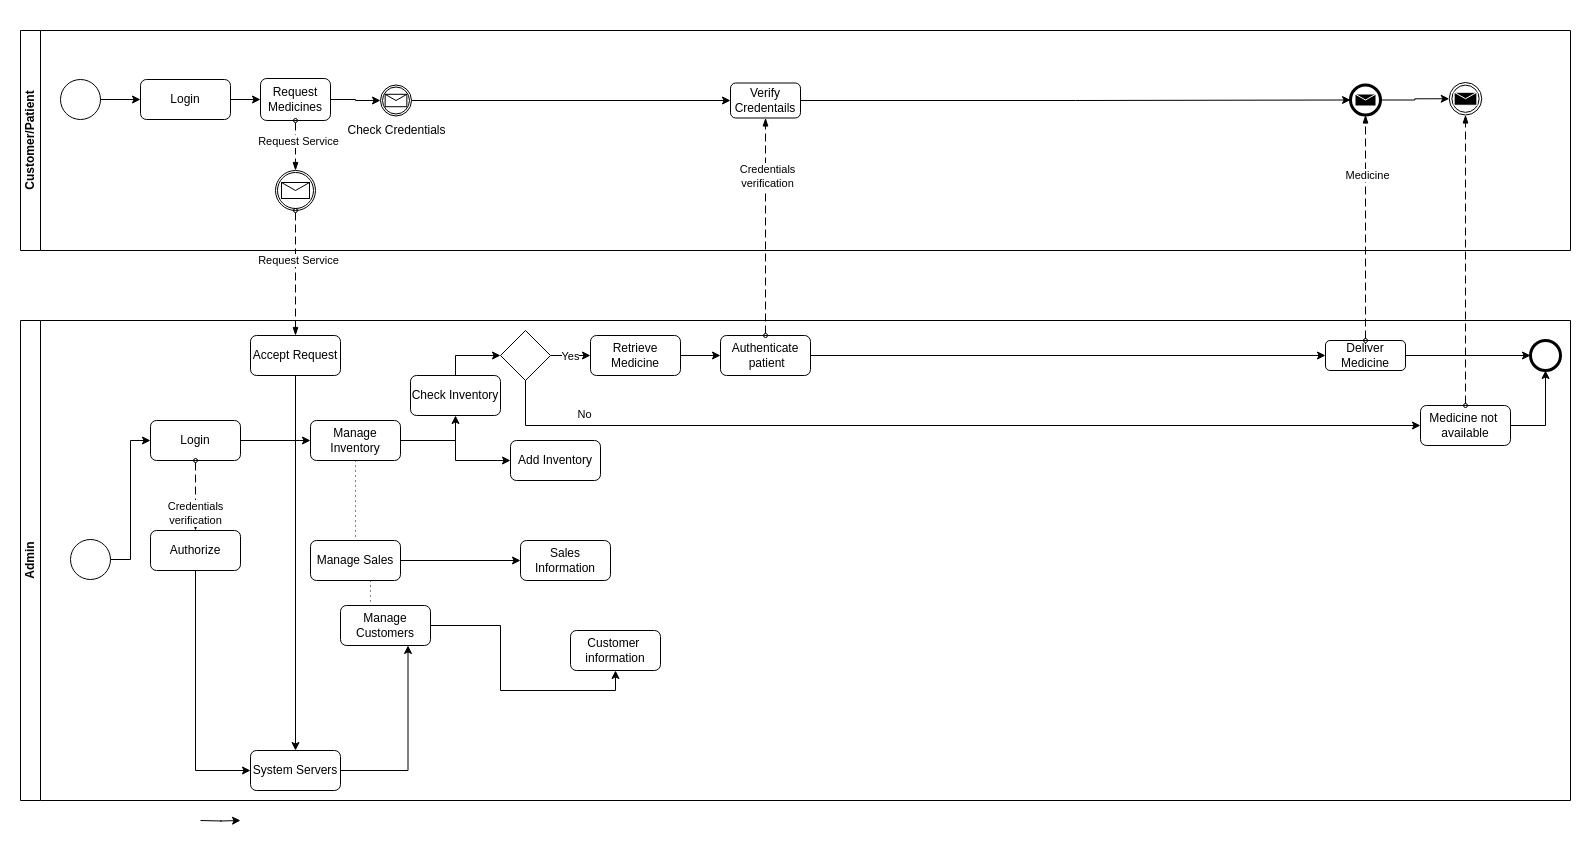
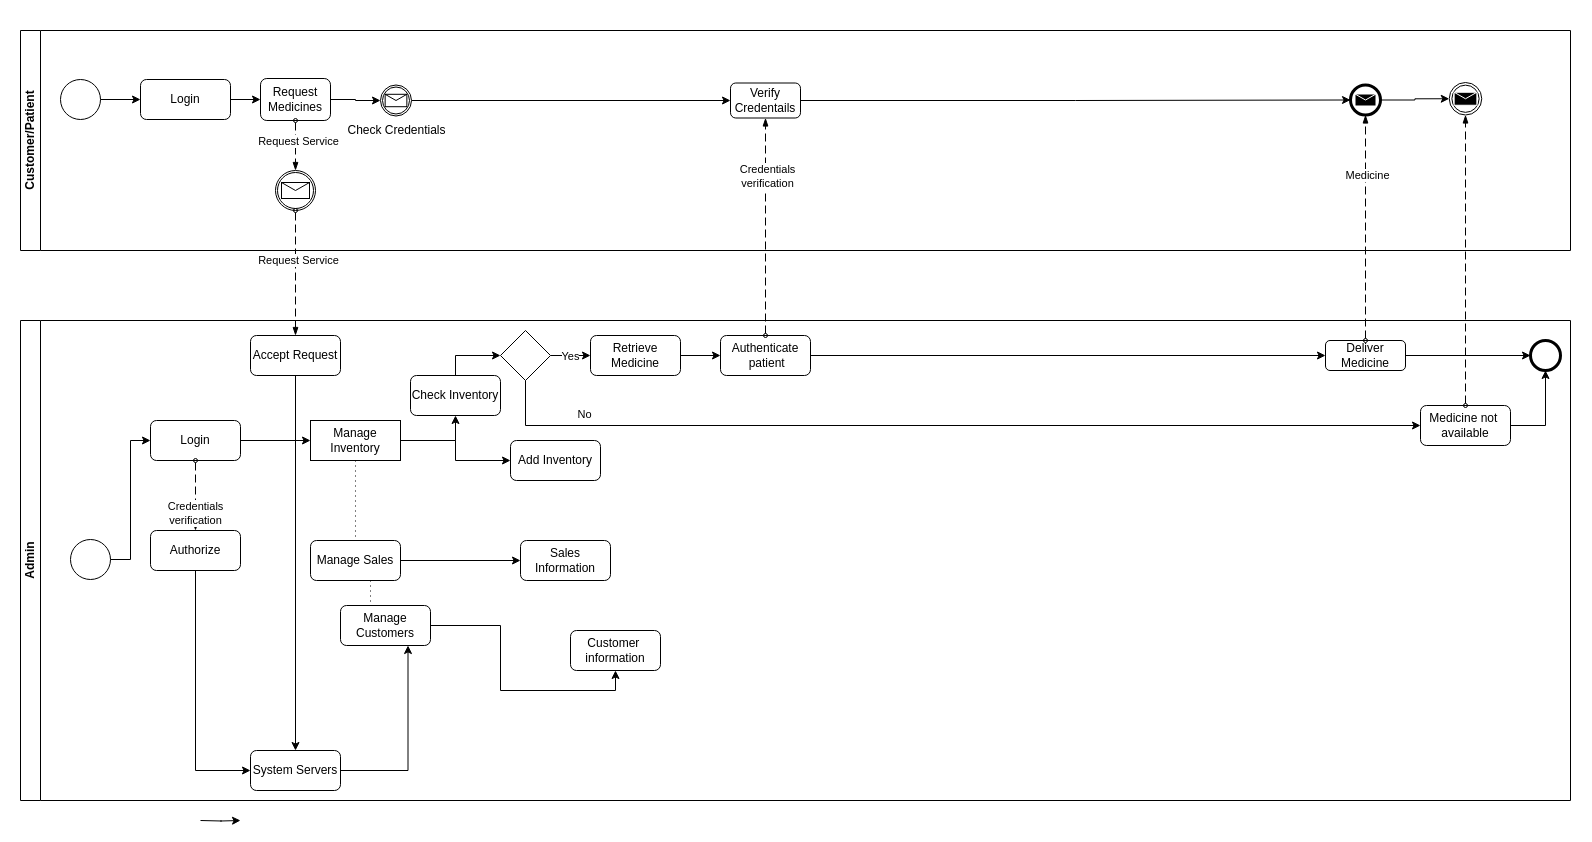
node "Manage Inventory": shape rounded rectangle -> rectangle
